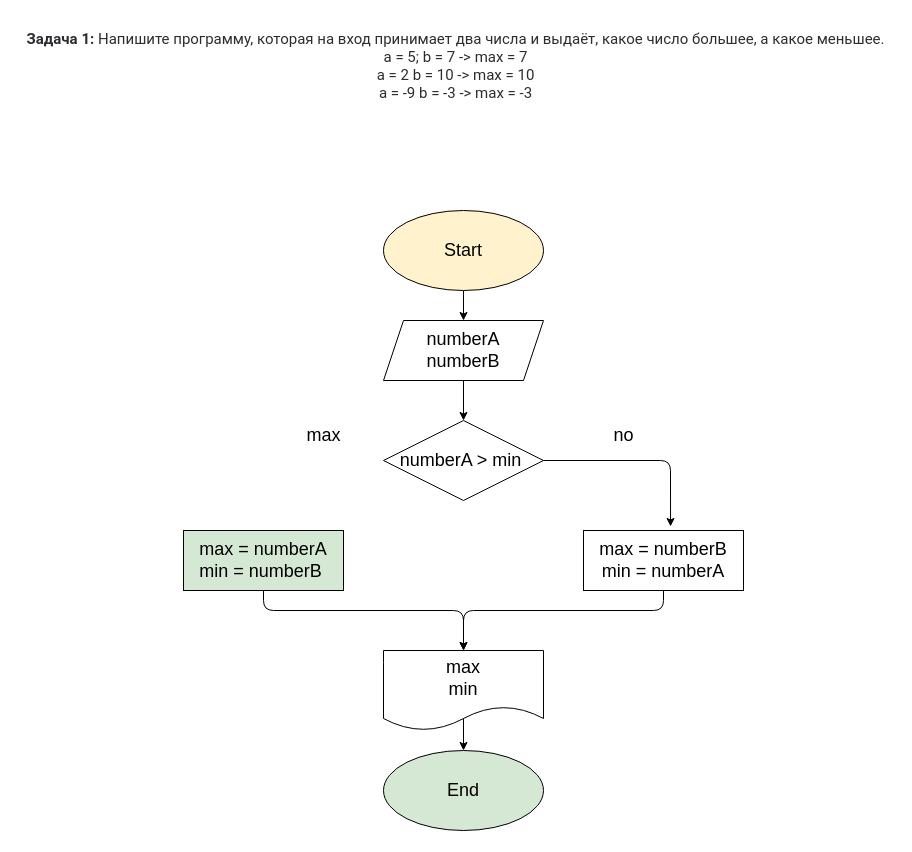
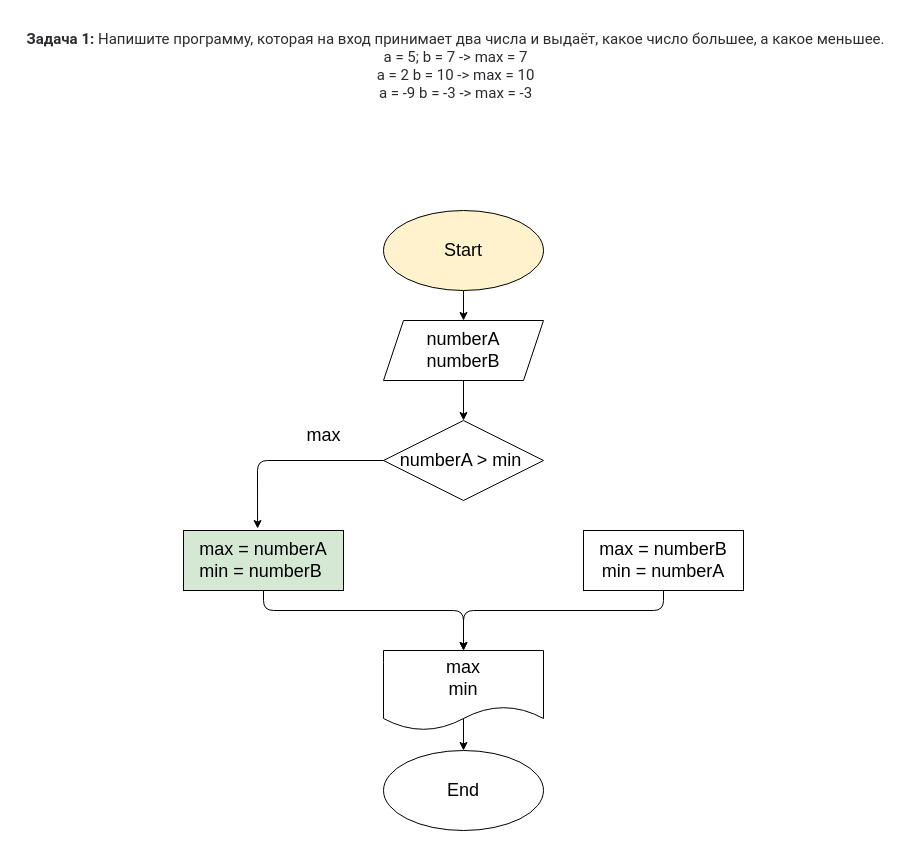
node "no": removed
edge "numberA > min" -> "max = numberA min = numberB": added
edge "numberA > min" -> "max = numberB min = numberA": removed
node "End": fillcolor #d5e8d4 -> #ffffff
